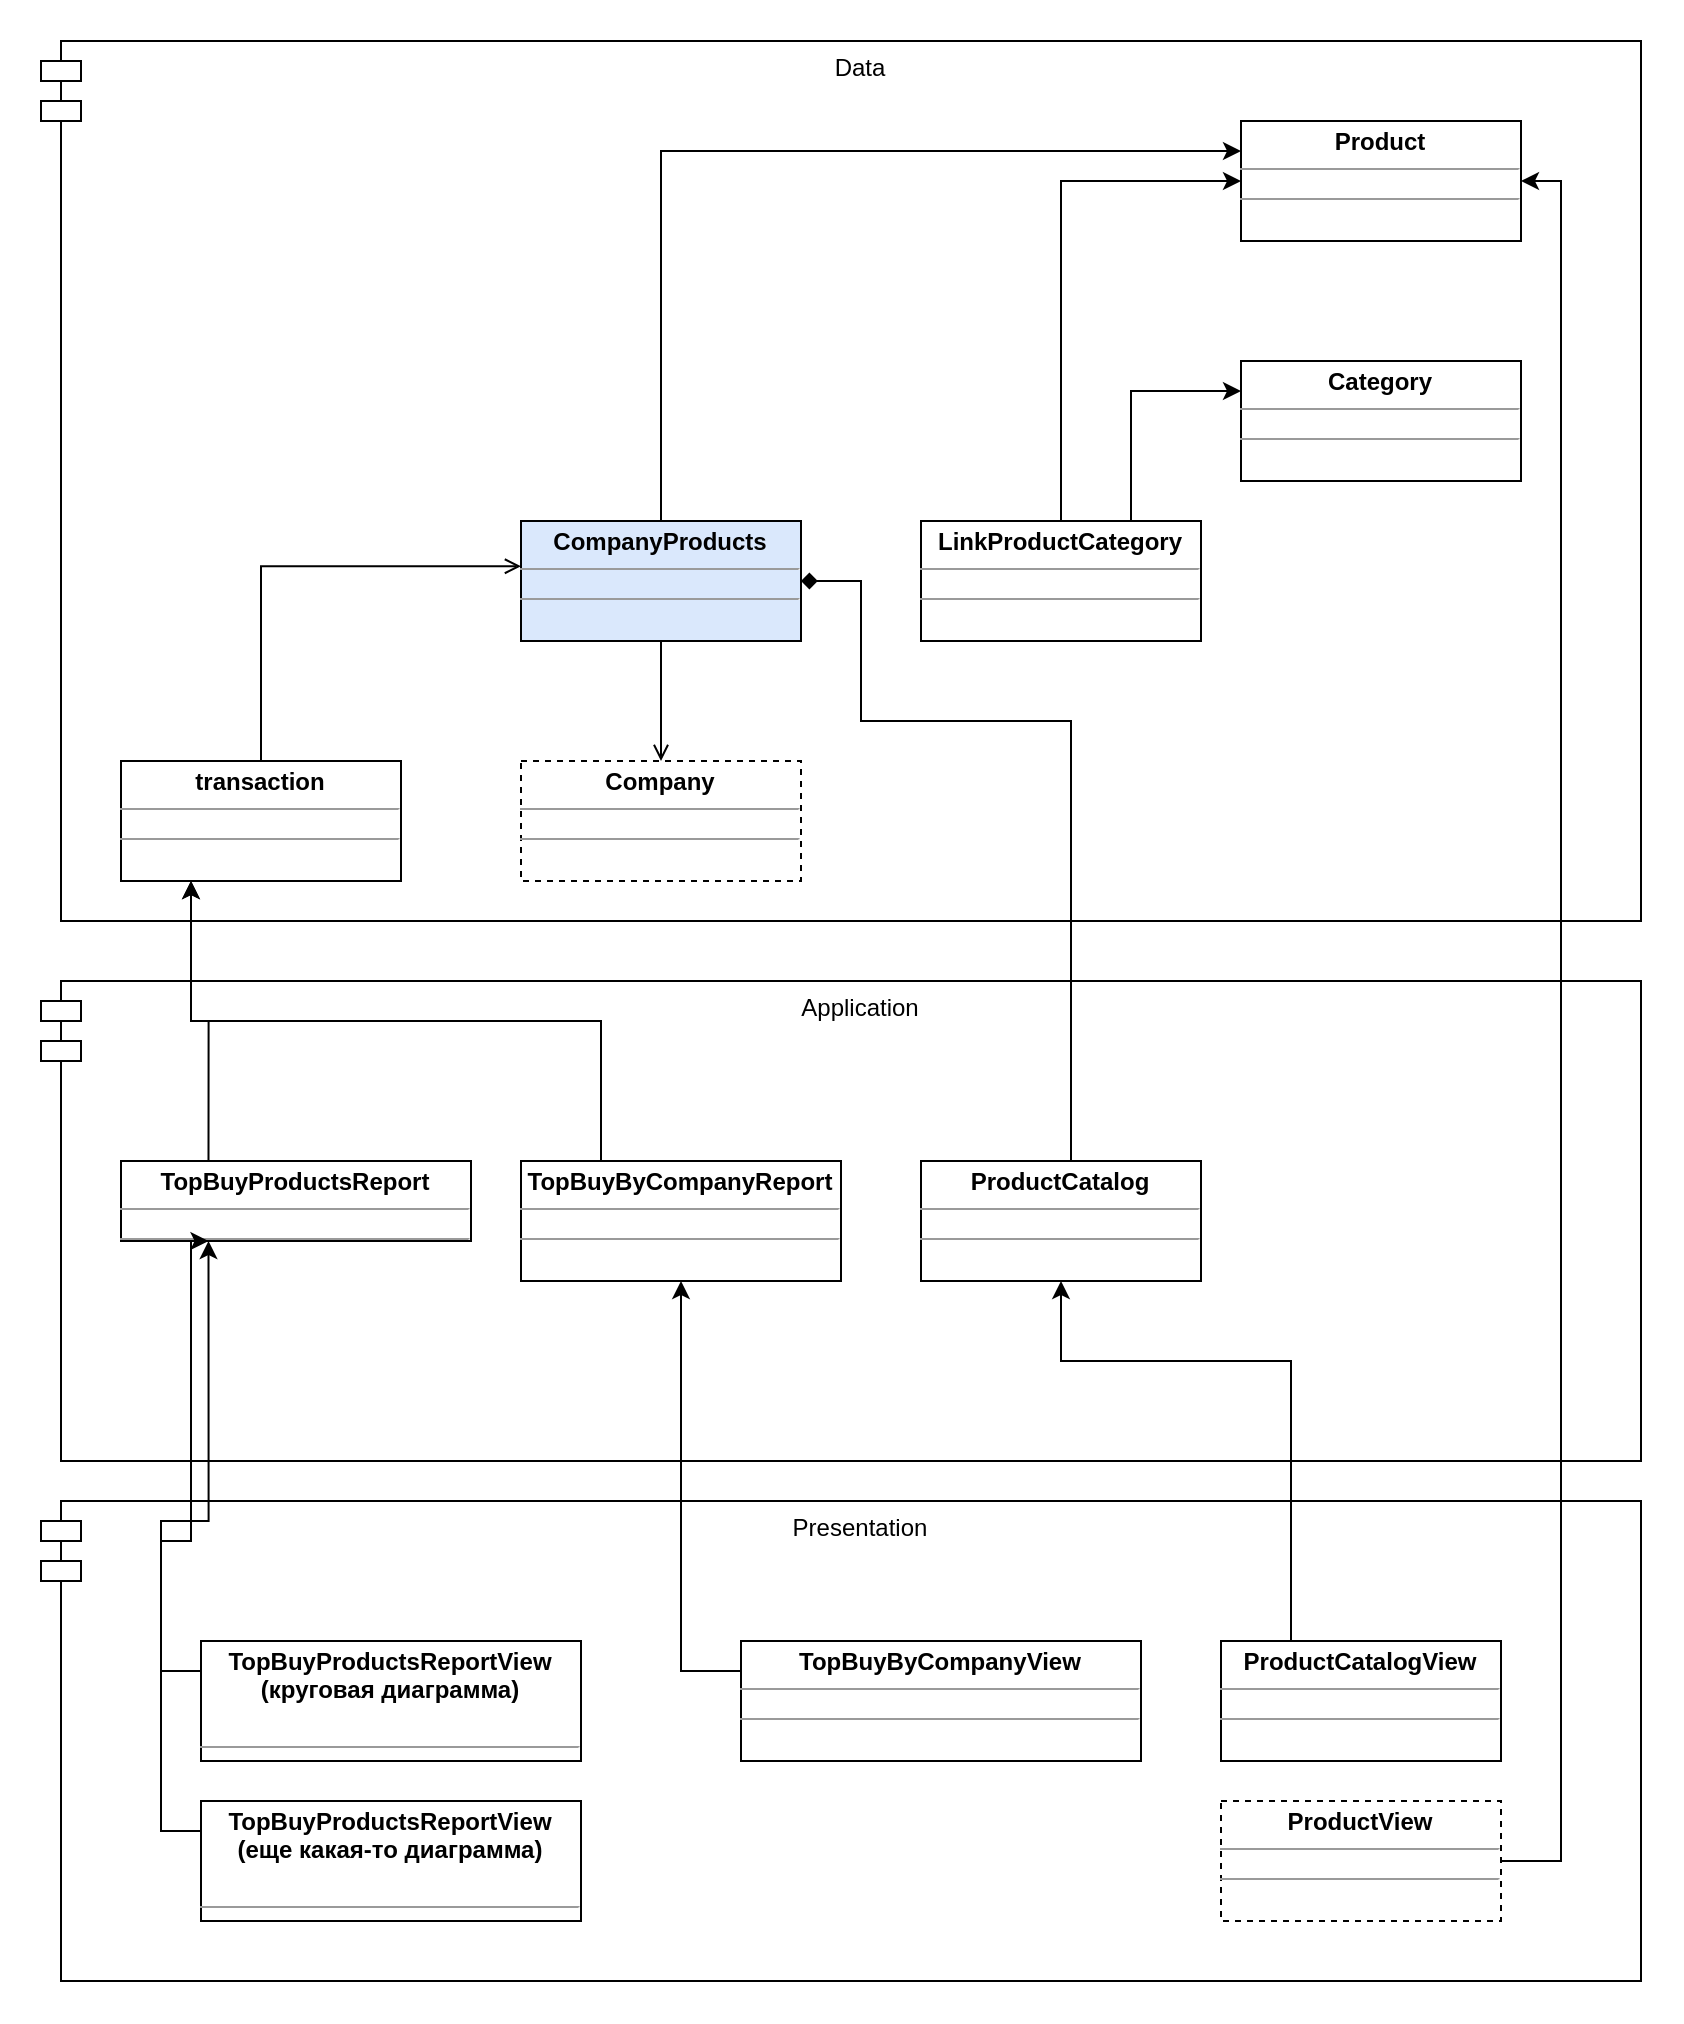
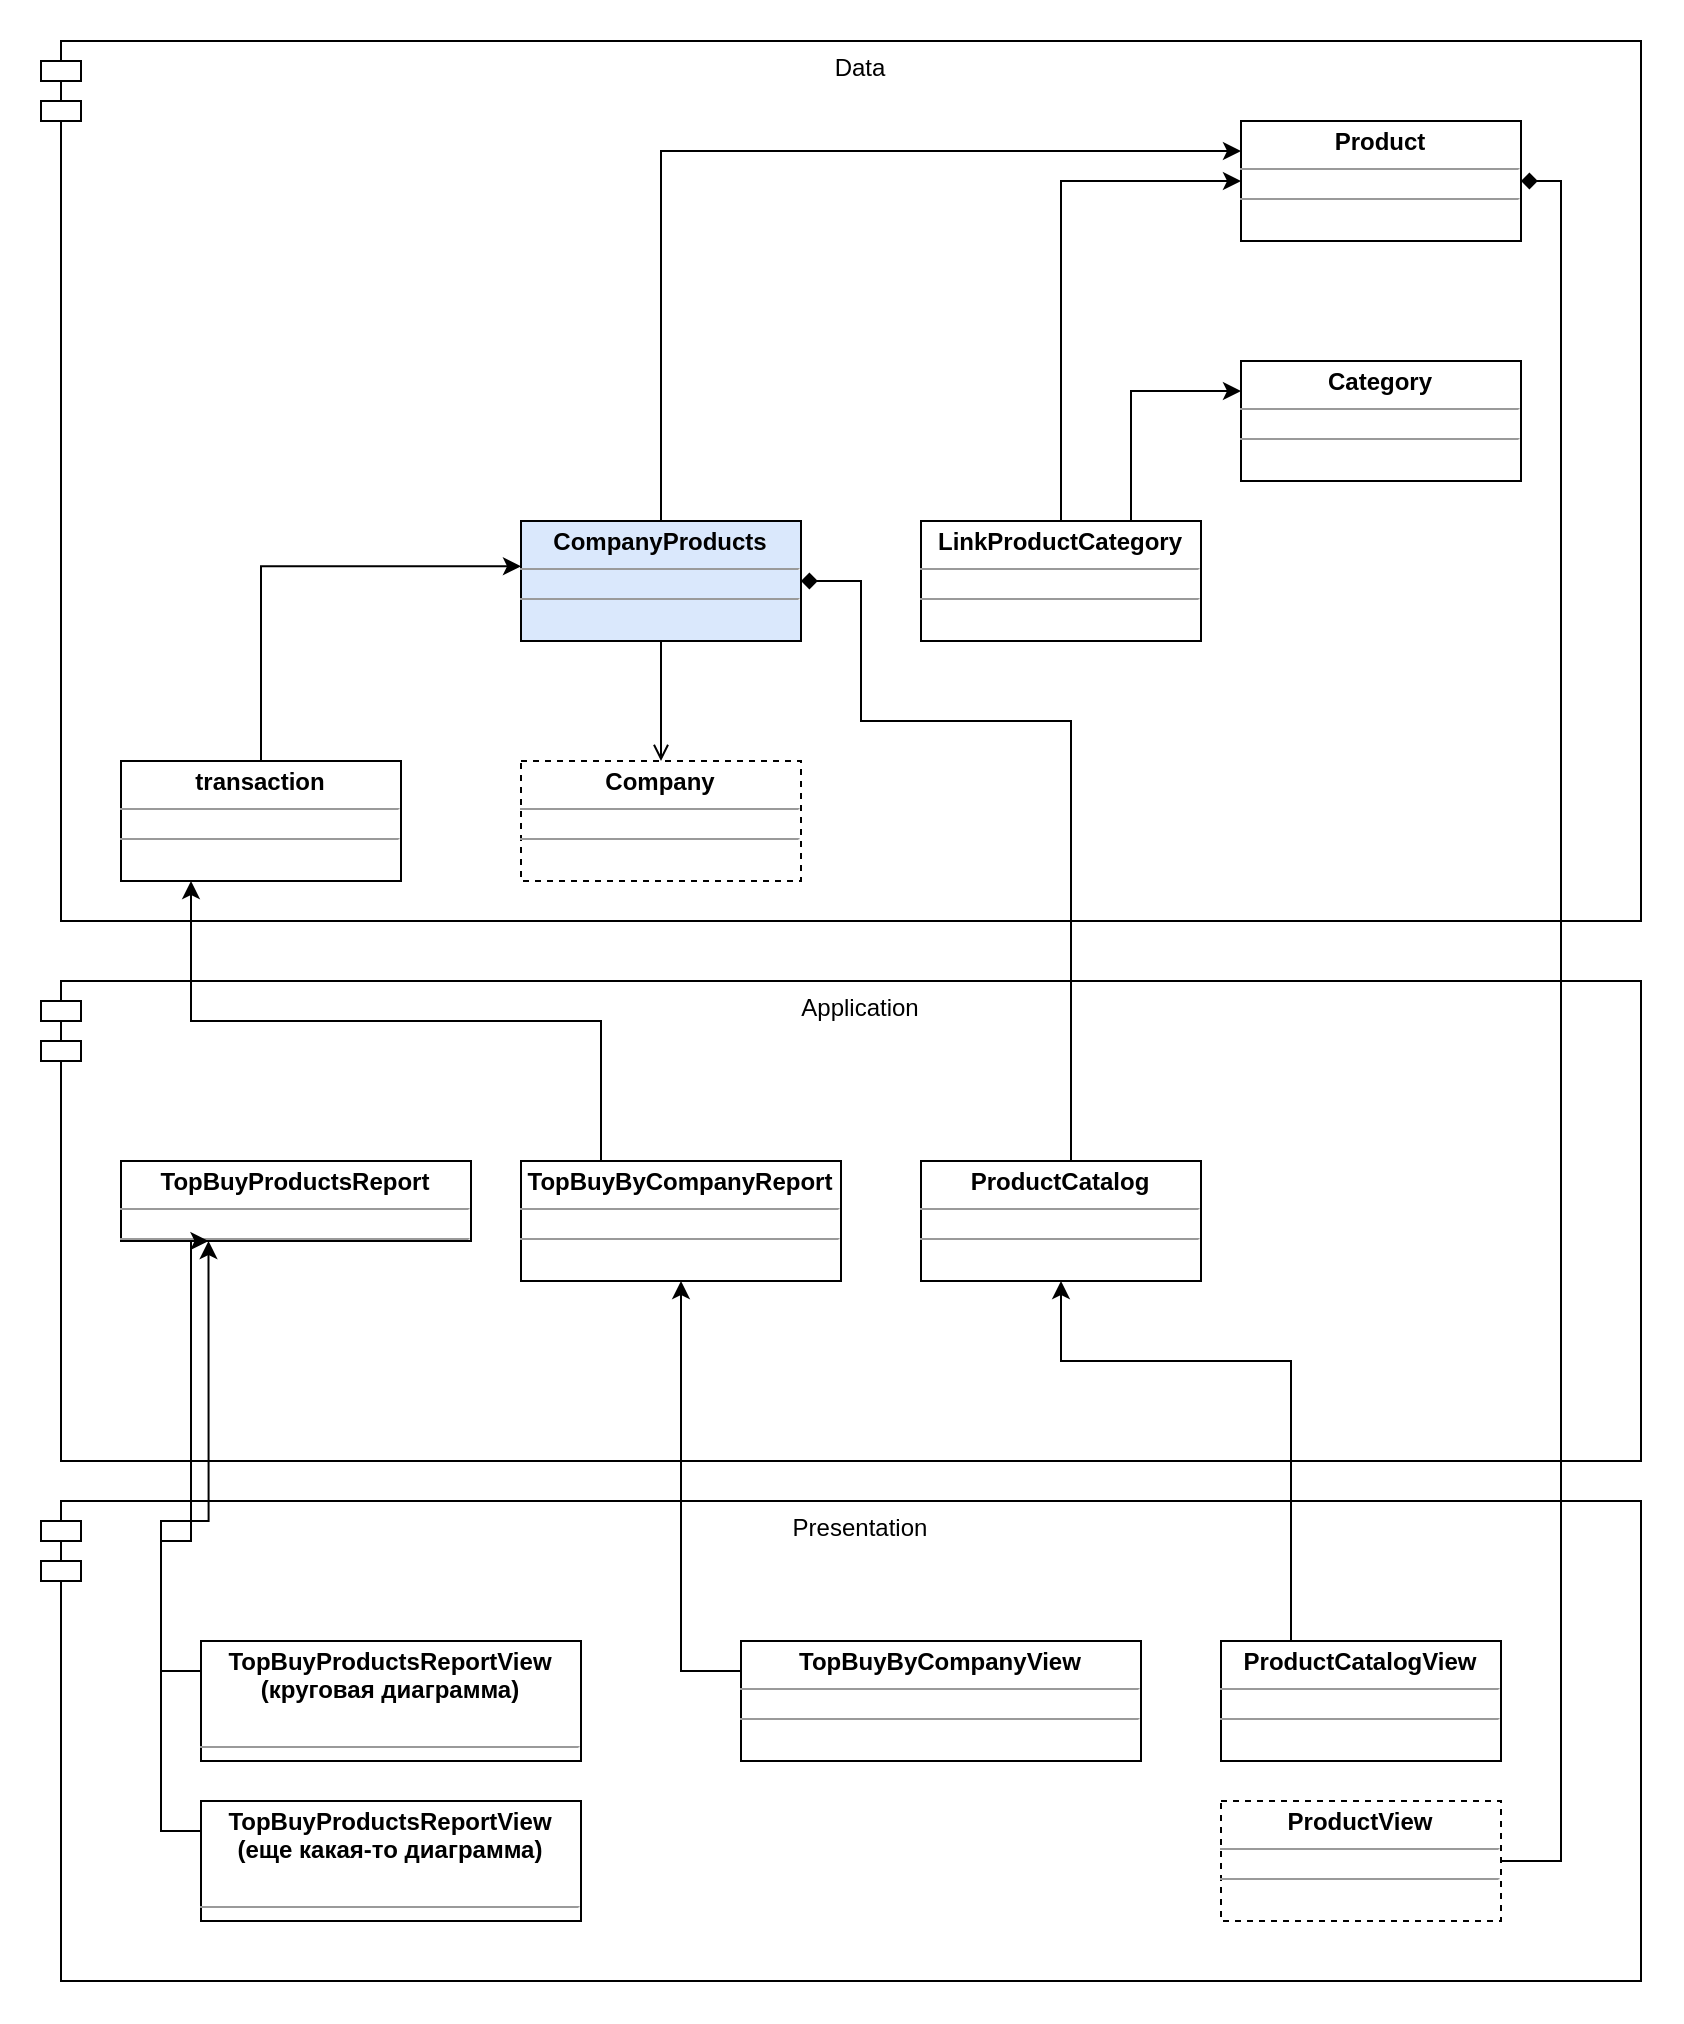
edge "ProductView" -> "Product": arrowhead classic -> diamond
edge "transaction" -> "CompanyProducts": arrowhead open -> classic
edge "TopBuyProductsReport" -> "transaction": removed
